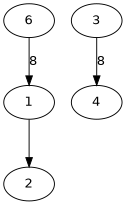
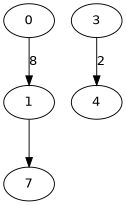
node "6": label "6" -> "0"
edge "3" -> "4": label "8" -> "2"
node "2": label "2" -> "7"
